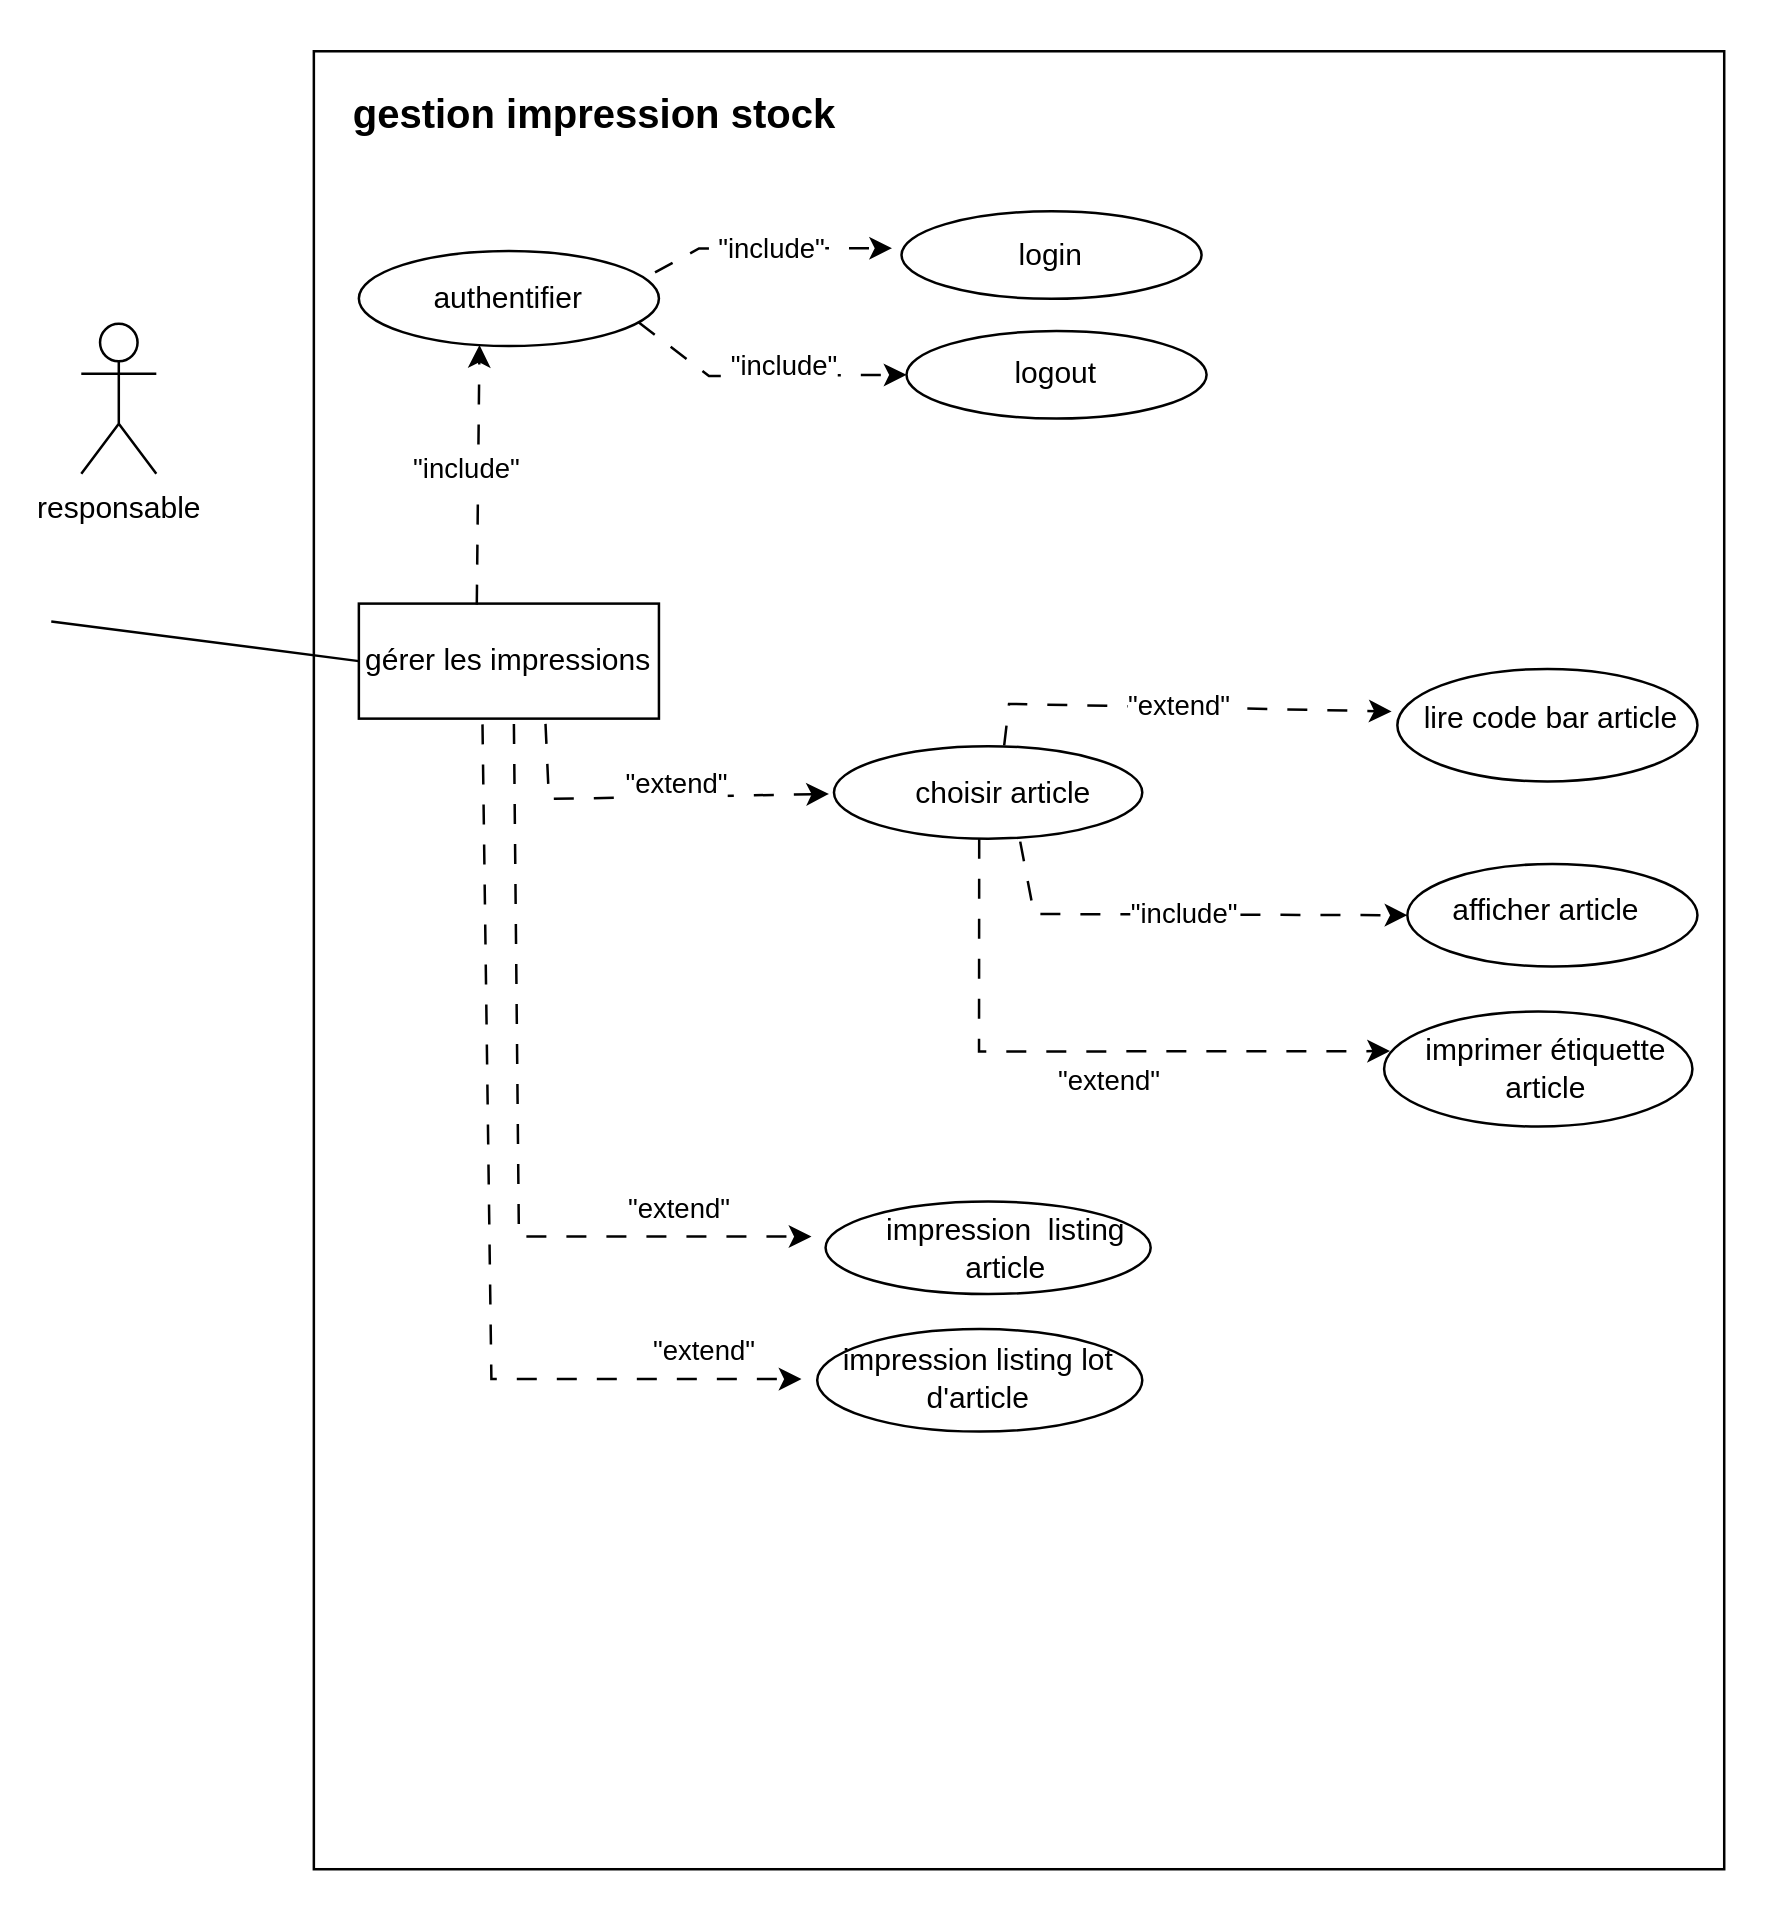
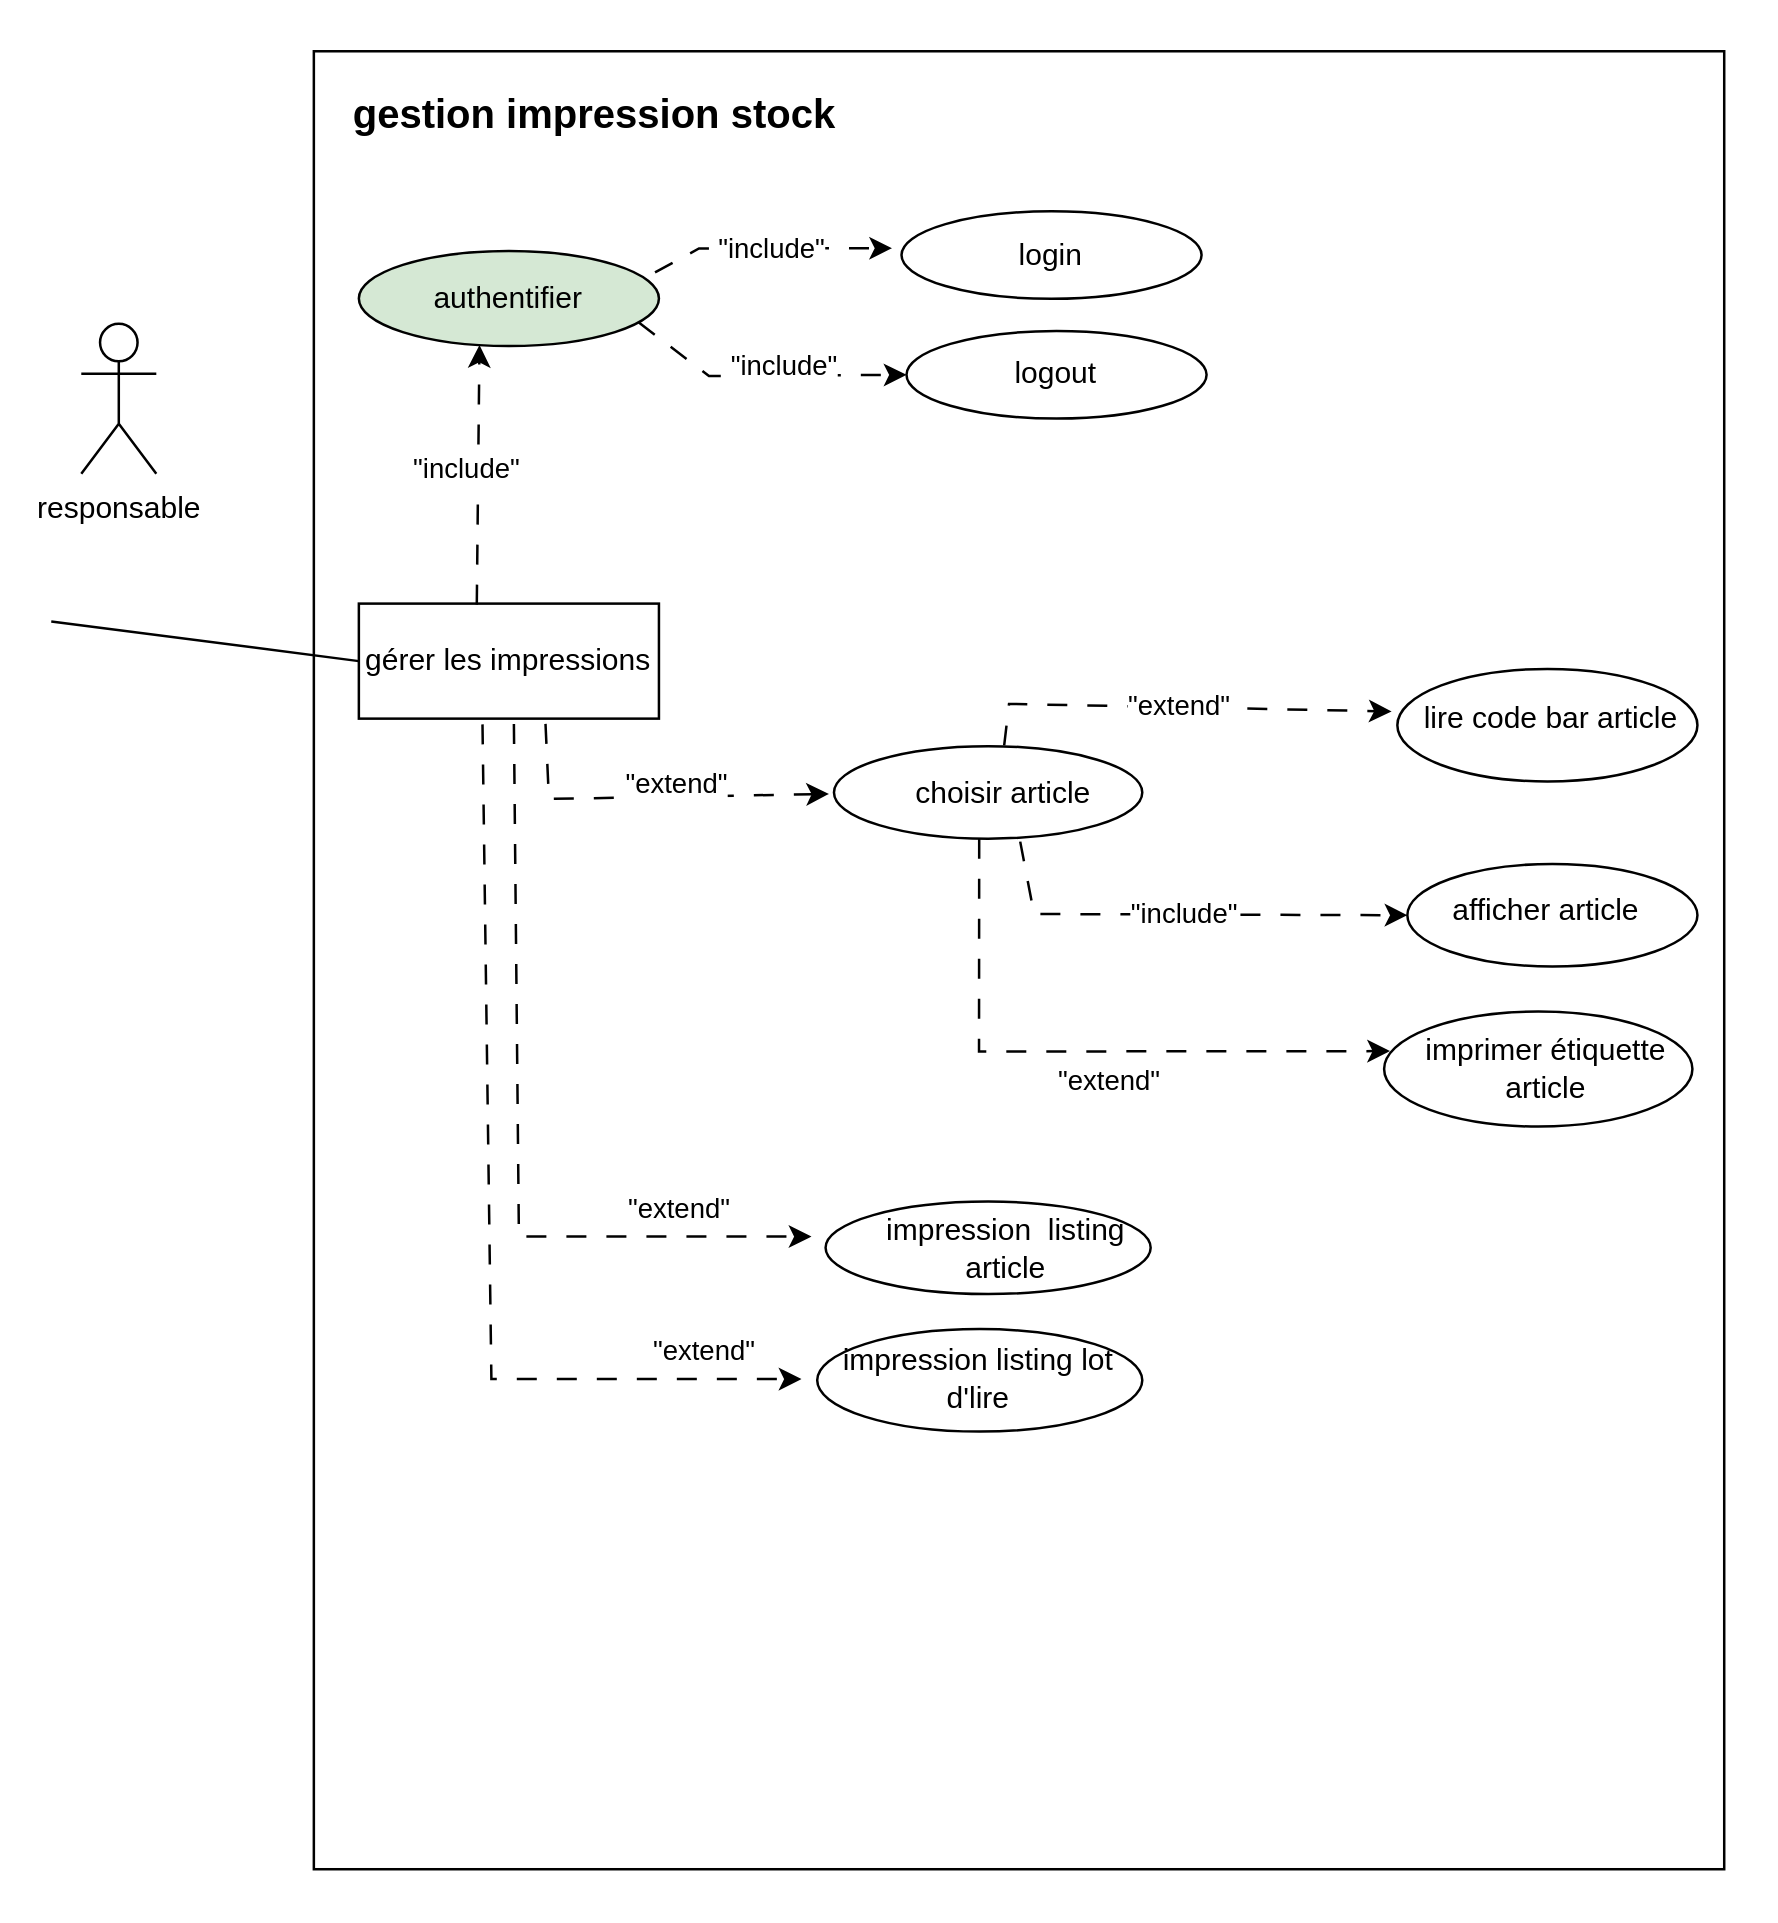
node "authentifier": fillcolor #ffffff -> #d5e8d4
node "impression listing lot d'article": label "impression listing lot d'article" -> "impression listing lot d'lire"
